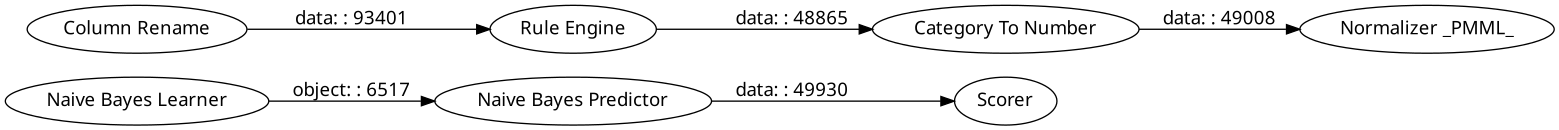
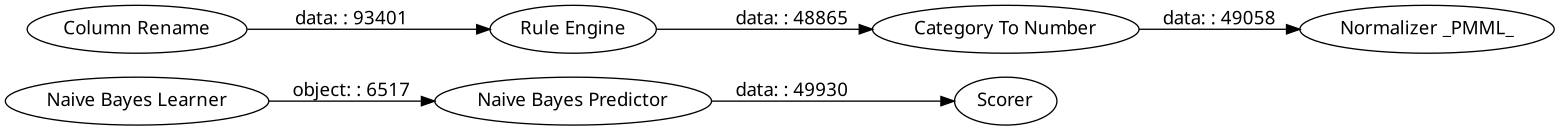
edge "Category To Number" -> "Normalizer _PMML_": label "data: : 49008" -> "data: : 49058"
